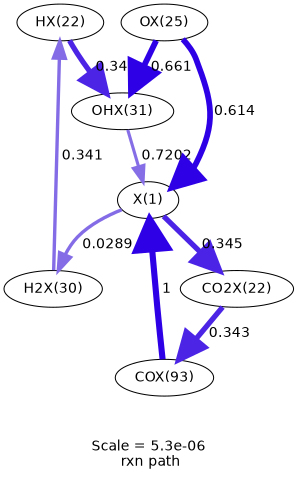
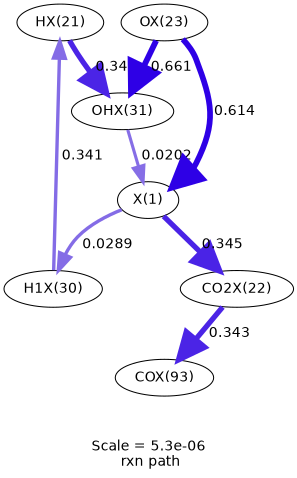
node "HX(22)": label "HX(22)" -> "HX(21)"
node "OX(25)": label "OX(25)" -> "OX(23)"
edge "OHX(31)" -> "X(1)": label " 0.7202" -> " 0.0202"
node "H2X(30)": label "H2X(30)" -> "H1X(30)"
edge "COX(93)" -> "X(1)": removed, label "1"
